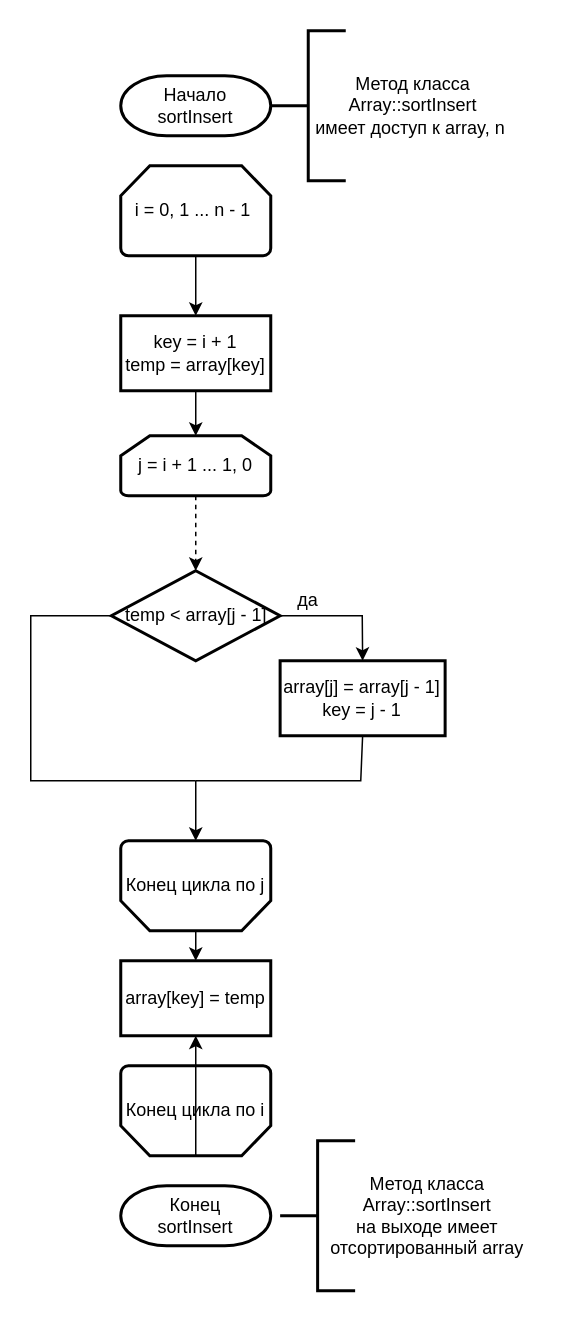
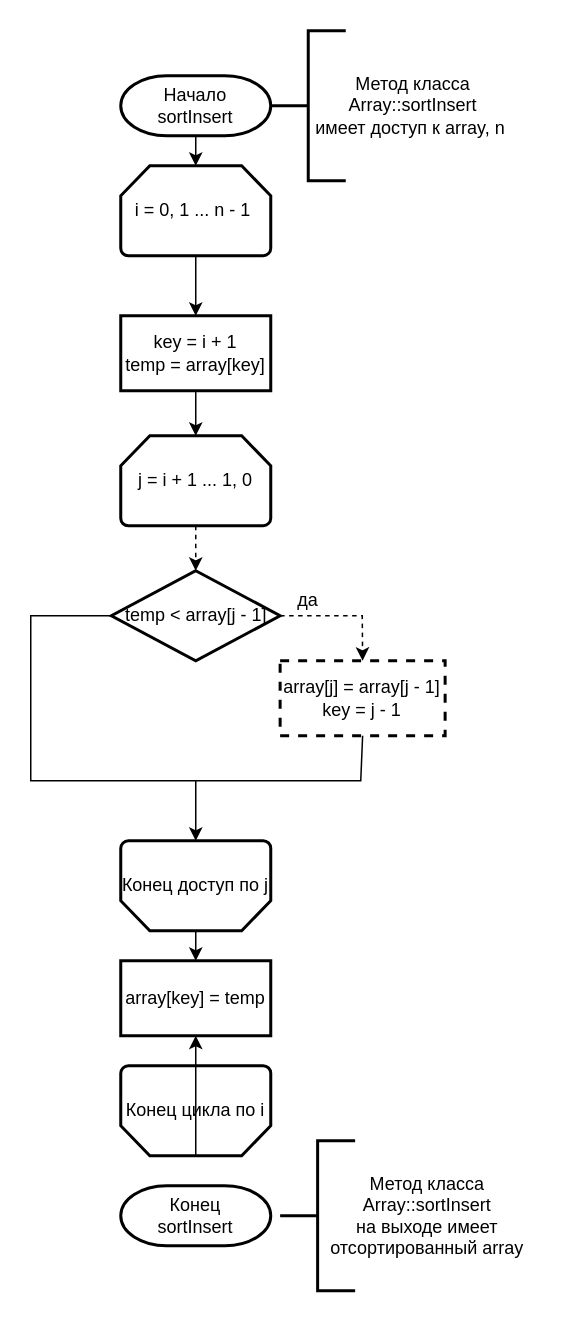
edge "Начало sortInsert" -> "i = 0, 1 ... n - 1": added
node "j = i + 1 ... 1, 0": size 150x60 -> 150x90
edge "temp < array[j - 1]" -> "array[j] = array[j - 1] key = j - 1": style solid -> dashed
node "array[j] = array[j - 1] key = j - 1": style solid -> dashed
node "Конец цикла по j": label "Конец цикла по j" -> "Конец доступ по j"
